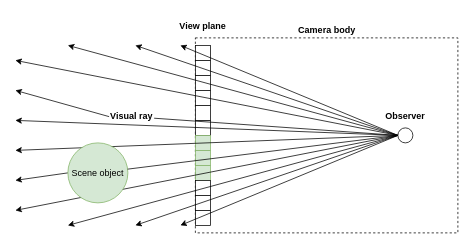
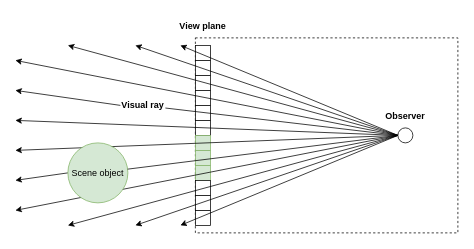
node "Camera body": removed
node "Visual ray": moved (132, 117) -> (143, 105)
